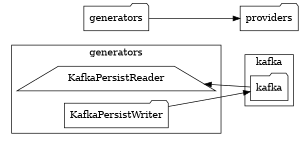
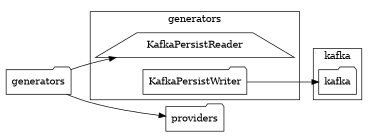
edge "kafka" -> "KafkaPersistReader": now "generators" -> "KafkaPersistReader"
